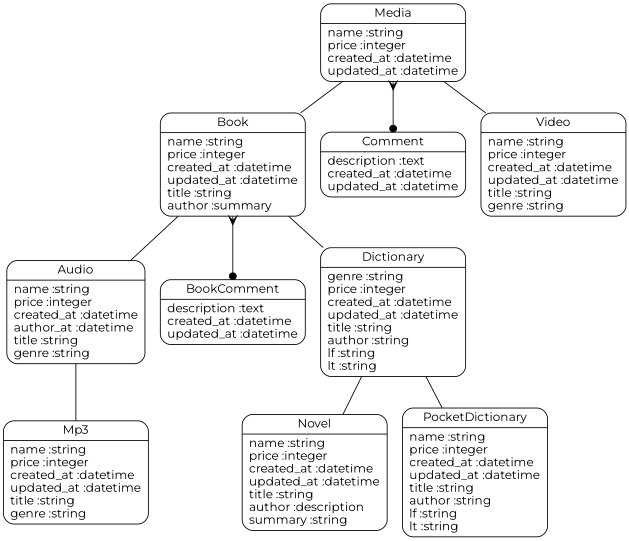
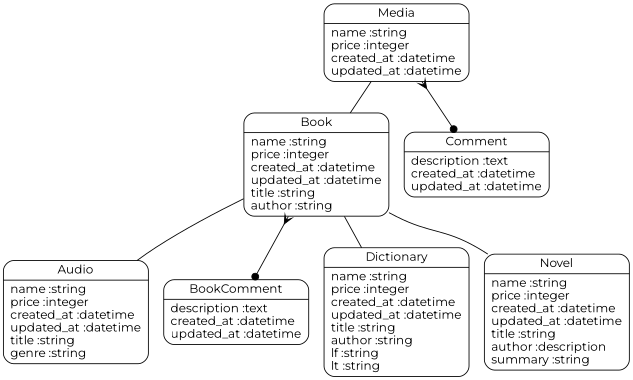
node "Video": removed
node "Book": text "author :summary" -> "author :string"
node "Dictionary": text "genre :string" -> "name :string"
node "Audio": text "author_at :datetime" -> "updated_at :datetime"
edge "Dictionary" -- "Novel": now "Book" -- "Novel"
node "Mp3": removed
node "PocketDictionary": removed
